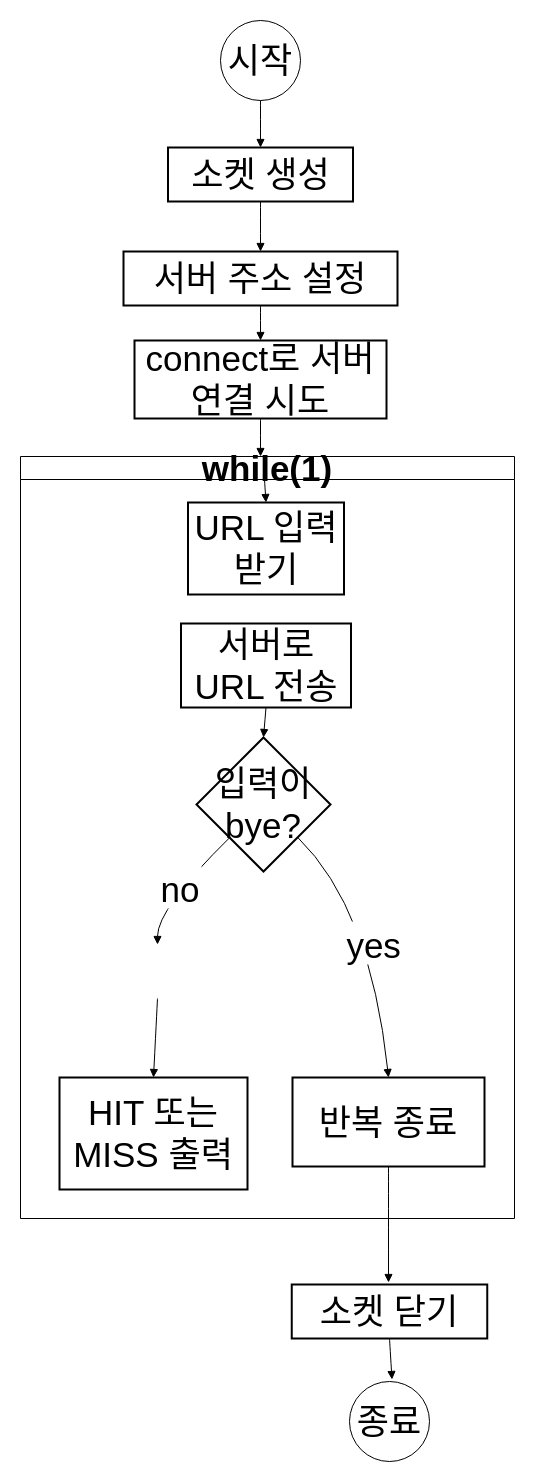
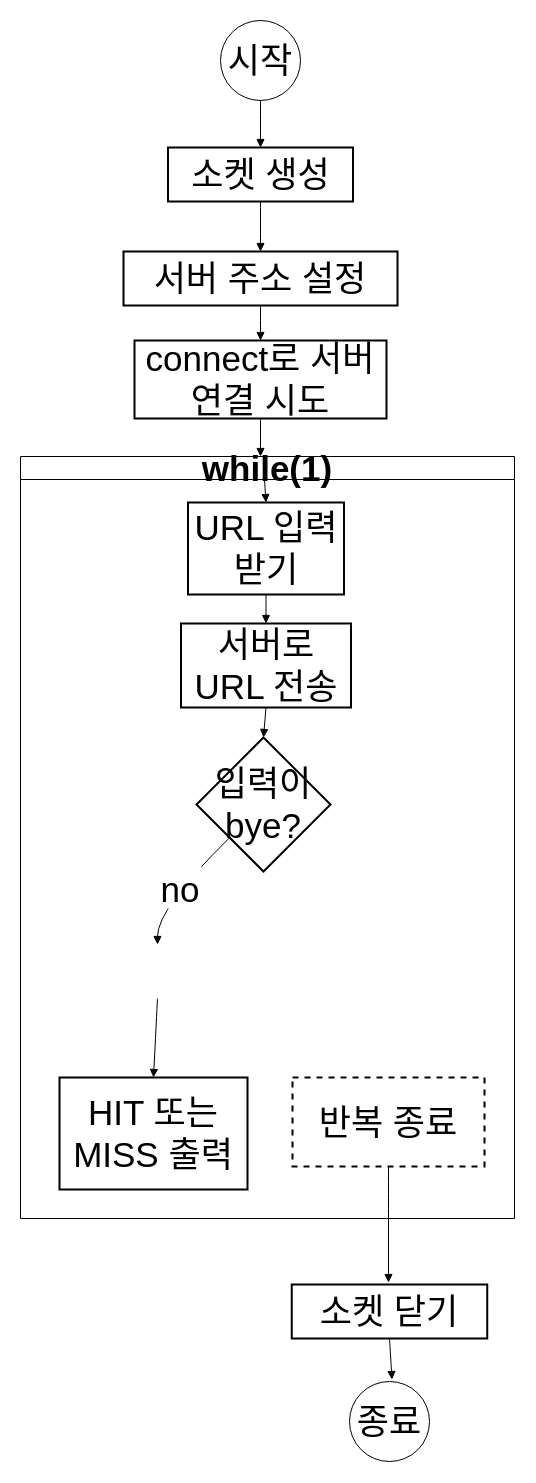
edge "URL 입력 받기" -> "서버로 URL 전송": added
edge "입력이 bye?" -> "반복 종료": removed, label "yes"
node "반복 종료": style solid -> dashed
